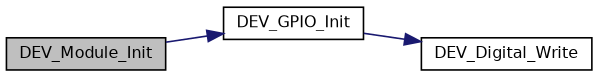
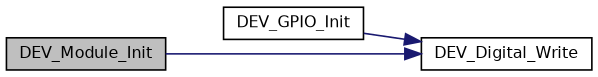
edge "DEV_Module_Init" -> "DEV_GPIO_Init": now "DEV_Module_Init" -> "DEV_Digital_Write"
